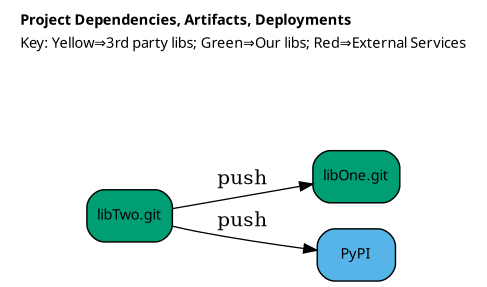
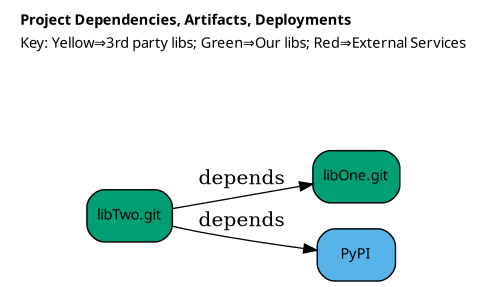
edge "libTwo.git" -> "libOne.git": label "push" -> "depends"
edge "libTwo.git" -> "PyPI": label "push" -> "depends"
